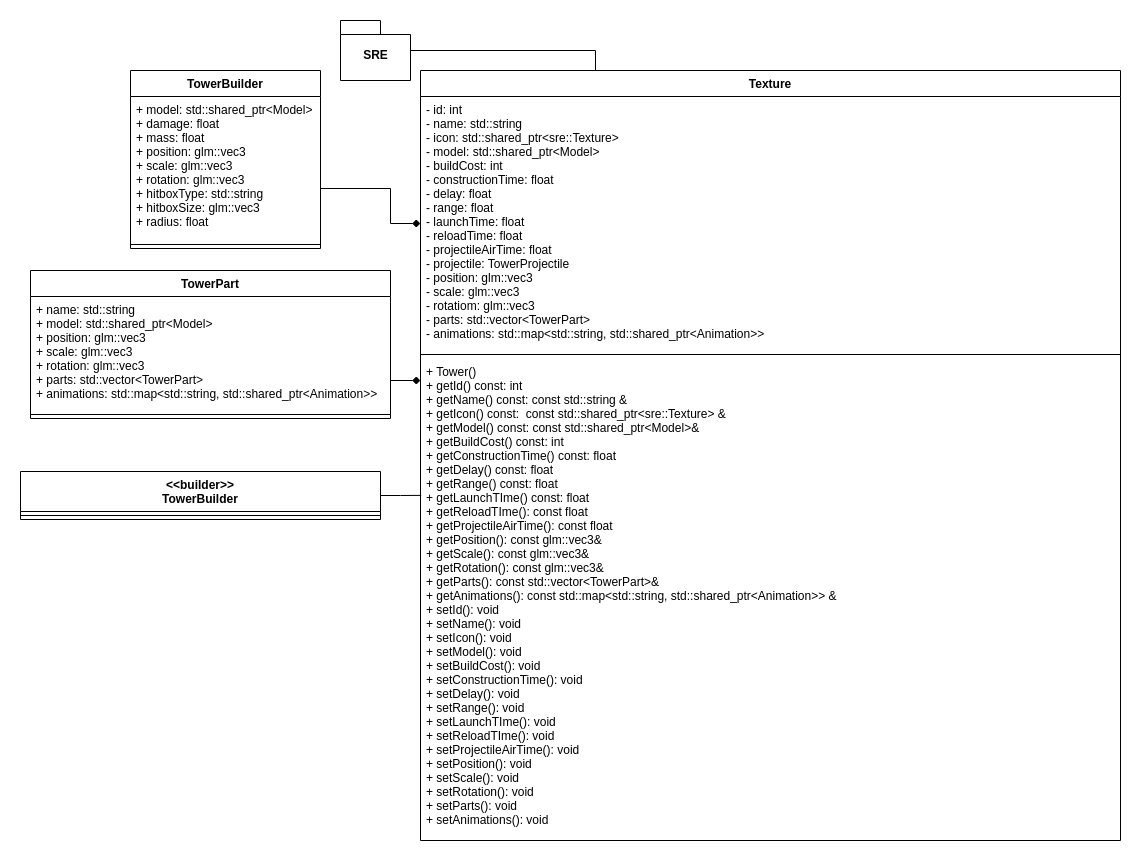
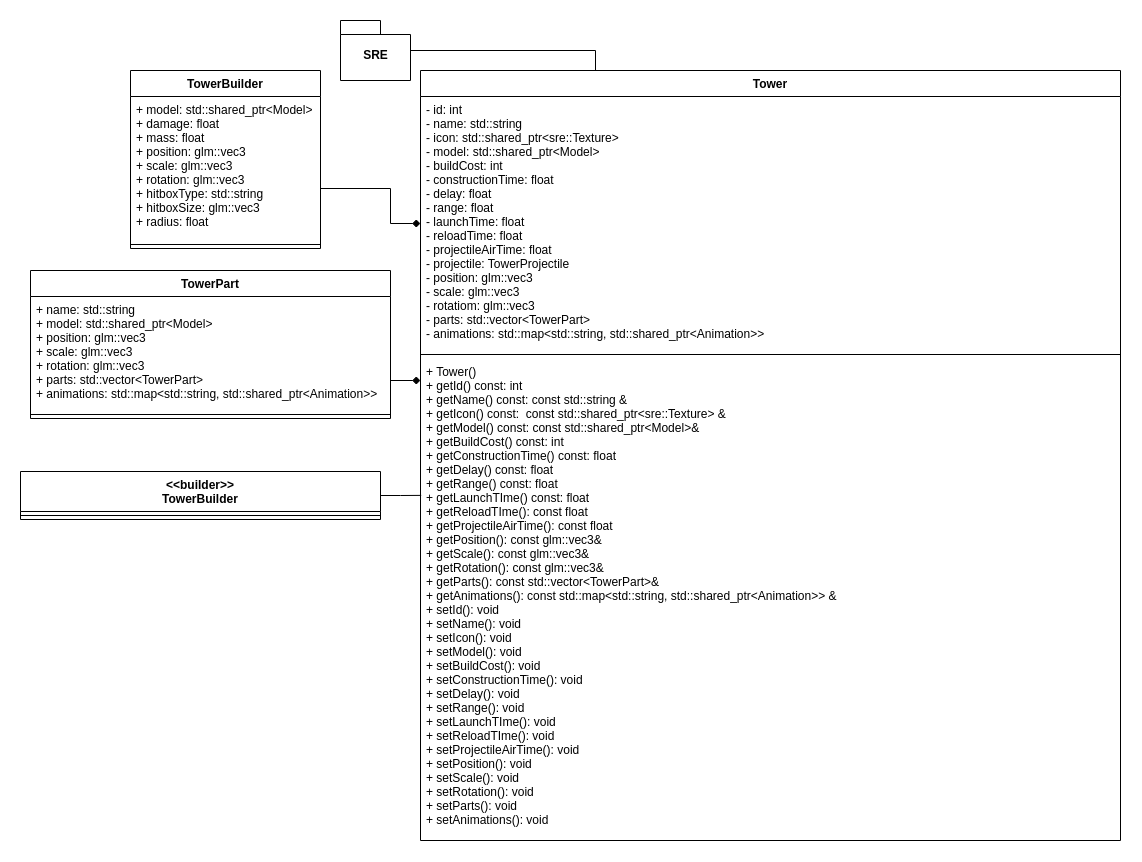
node "Texture": label "Texture" -> "Tower"
